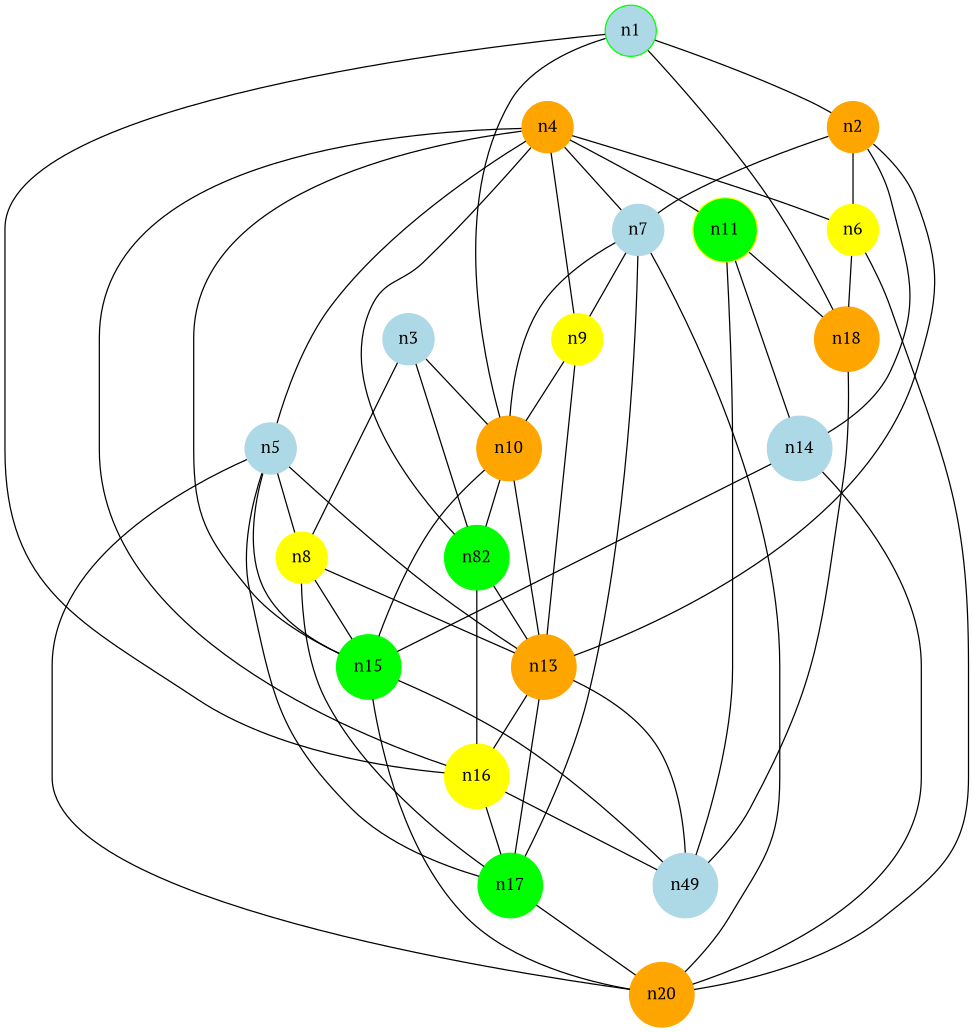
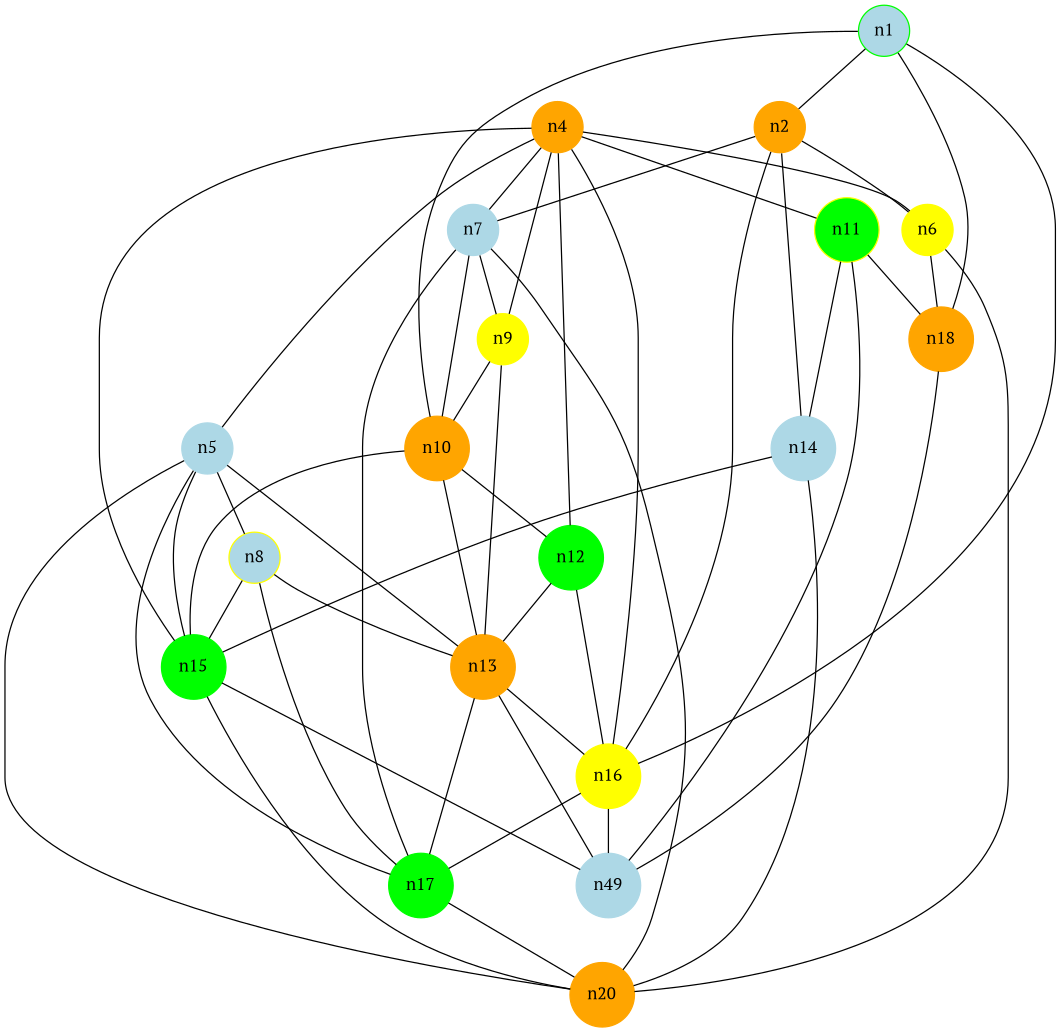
node "n3": removed
edge "n2" -- "n13": now "n2" -- "n16"
node "n8": fillcolor yellow -> lightblue
node "n82": label "n82" -> "n12"
